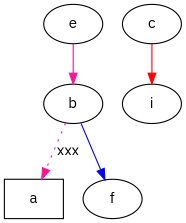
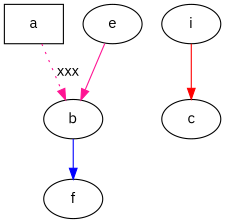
edge "c" -> "i": reversed
edge "b" -> "a": reversed
